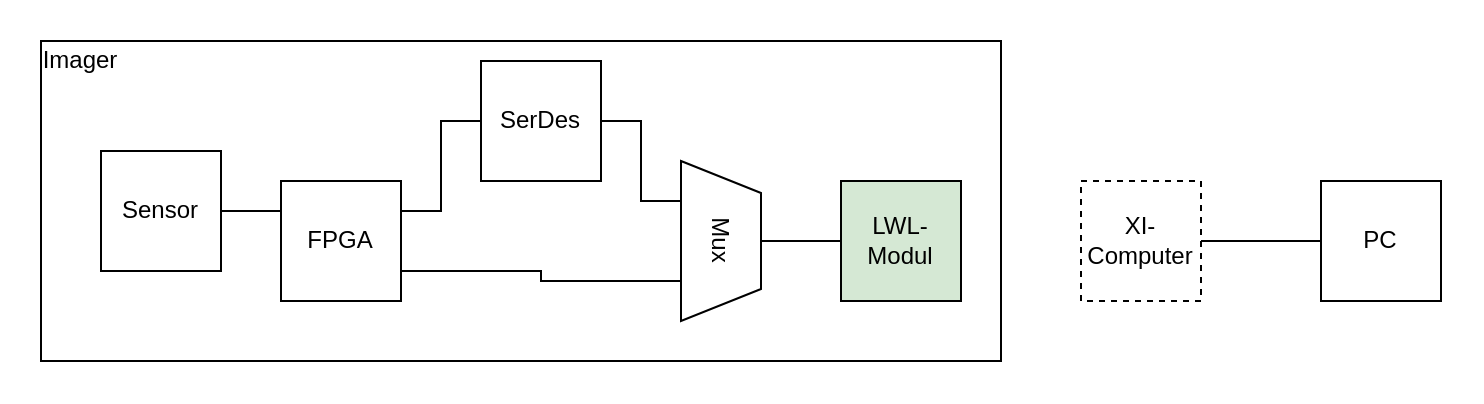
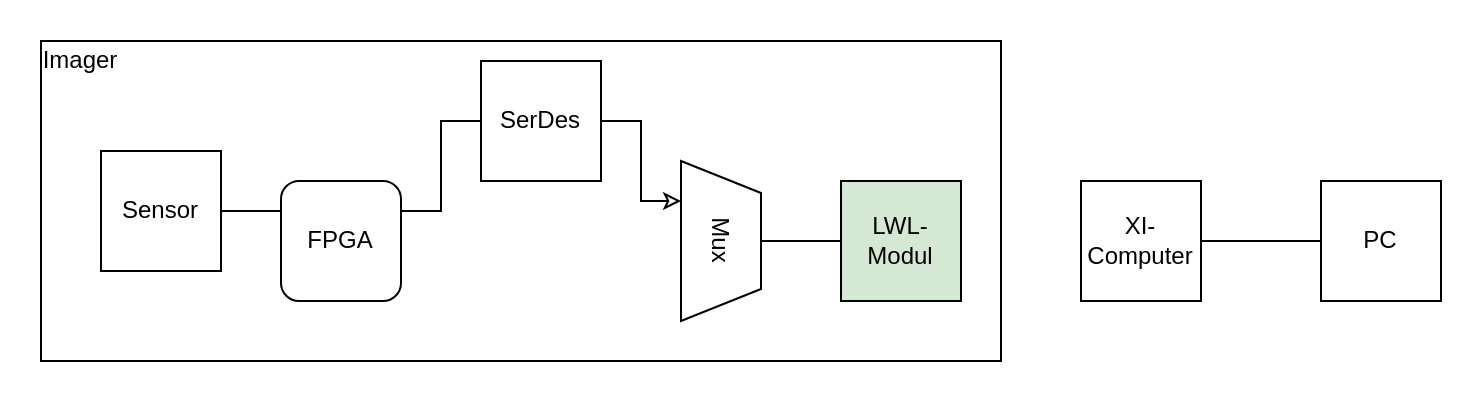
edge "SerDes" -- "Mux": arrowhead none -> classic
node "FPGA": shape rectangle -> rounded rectangle
node "XI-Computer": style dashed -> solid
edge "FPGA" -- "Mux": removed
